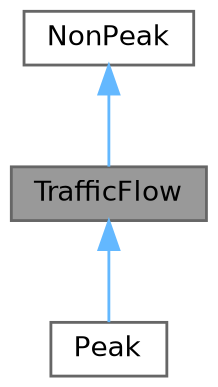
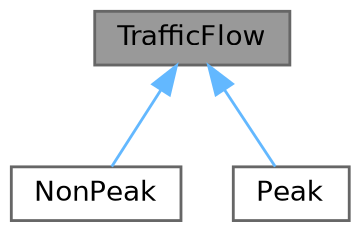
edge "TrafficFlow" -> "NonPeak": reversed
